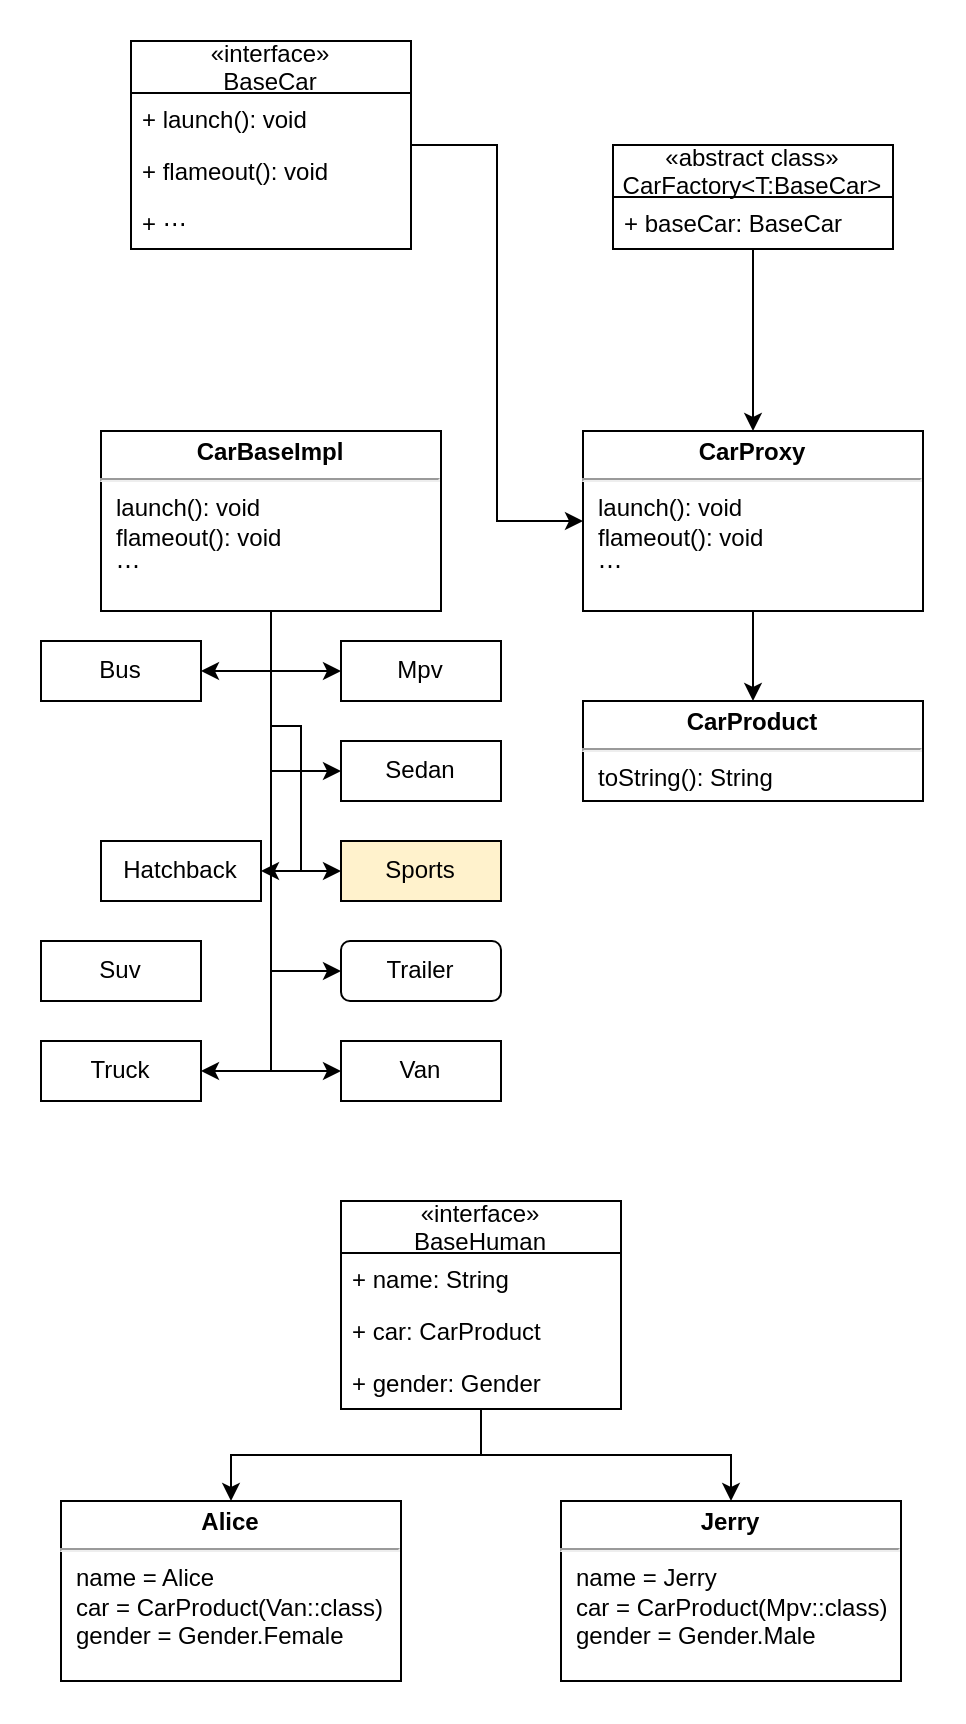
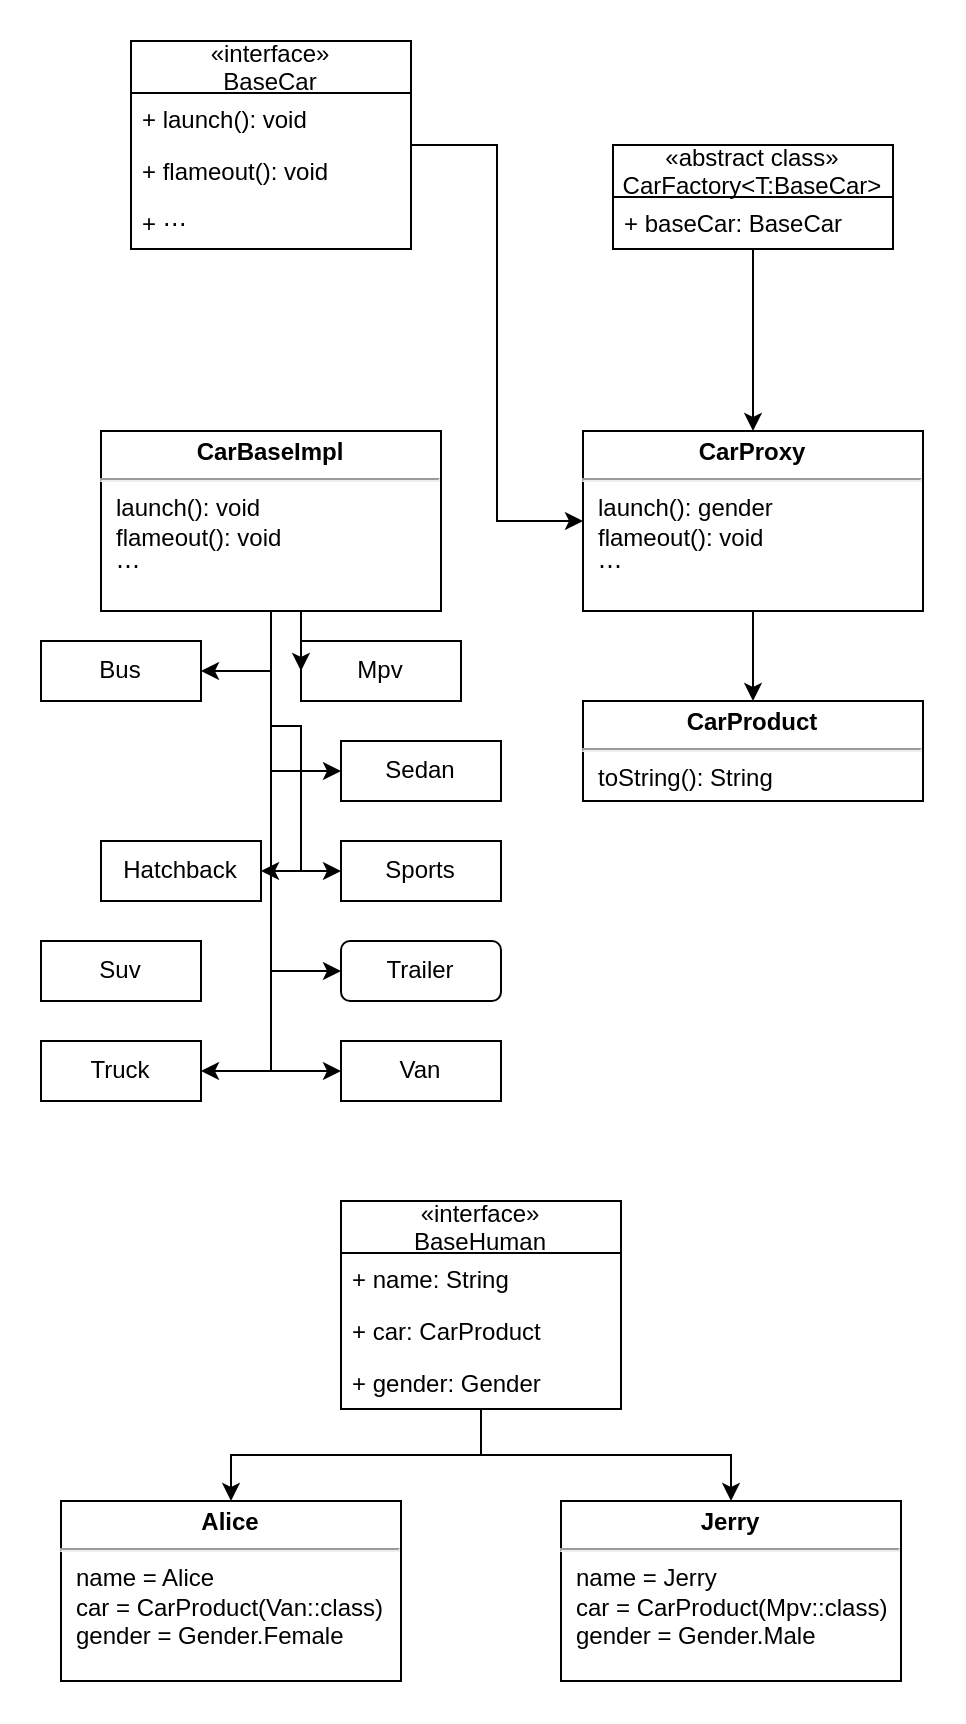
node "CarProxy launch(): void flameout(): void ⋯": label "CarProxy launch(): void flameout(): void ⋯" -> "CarProxy launch(): gender flameout(): void ⋯"
node "Mpv": moved (421, 671) -> (381, 671)
node "Sports": fillcolor #fff2cc -> #ffffff
